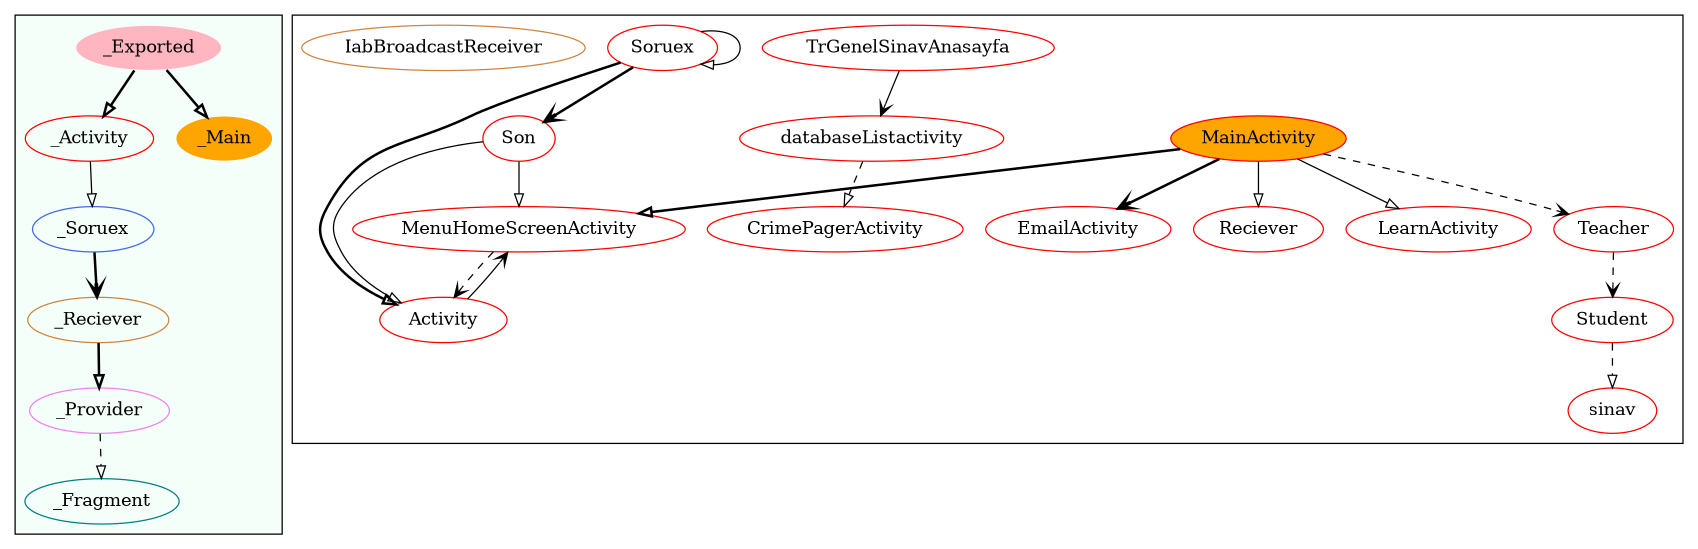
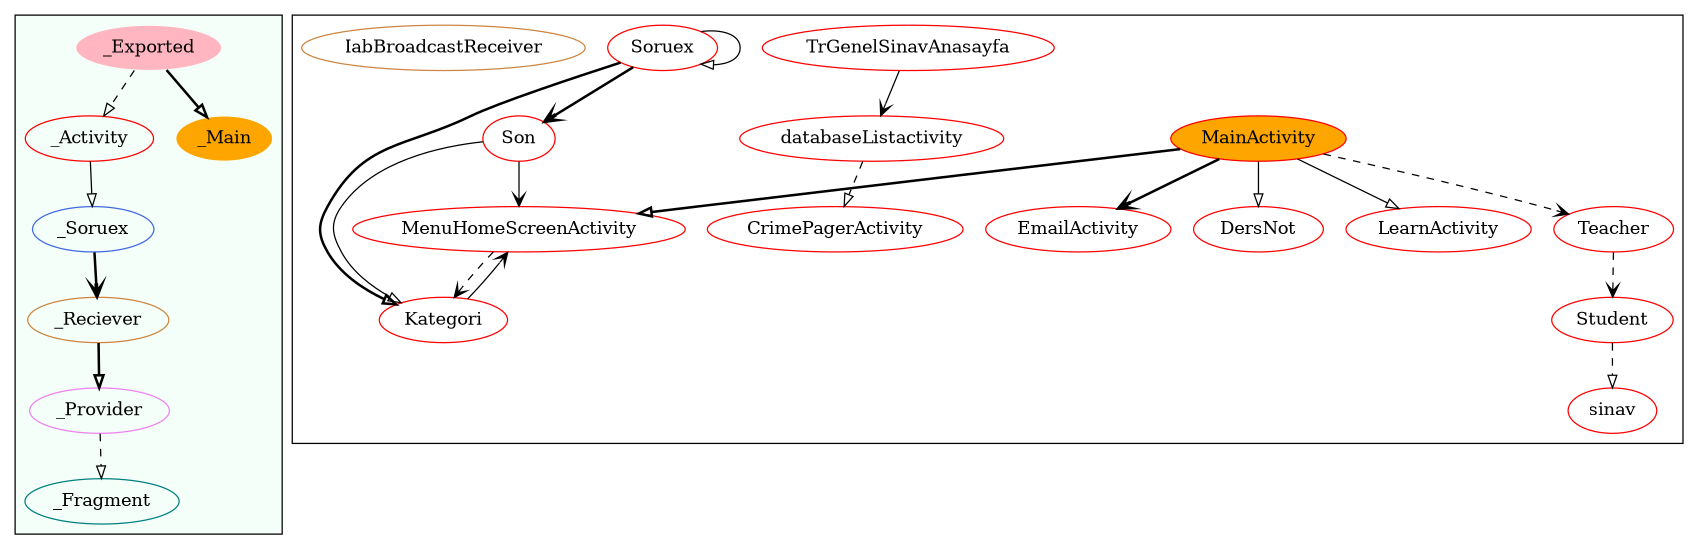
edge "_Exported" -> "_Activity": style bold -> dashed
edge "Son" -> "MenuHomeScreenActivity": arrowhead onormal -> vee
node "Reciever": label "Reciever" -> "DersNot"
node "Activity": label "Activity" -> "Kategori"
